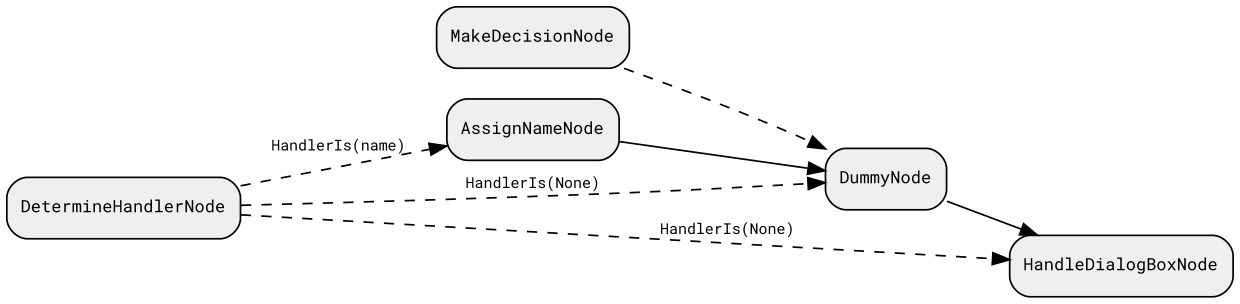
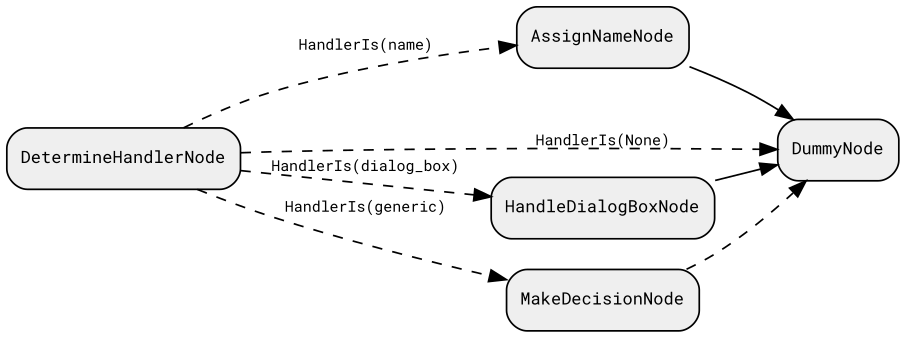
edge "DummyNode" -> "HandleDialogBoxNode": reversed
edge "DetermineHandlerNode" -> "HandleDialogBoxNode": label "HandlerIs(None)" -> "HandlerIs(dialog_box)"
edge "DetermineHandlerNode" -> "MakeDecisionNode": added, label "HandlerIs(generic)"
